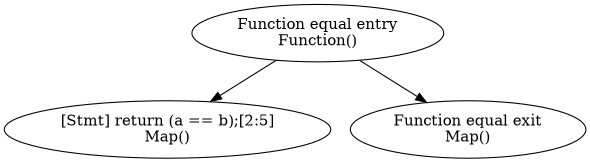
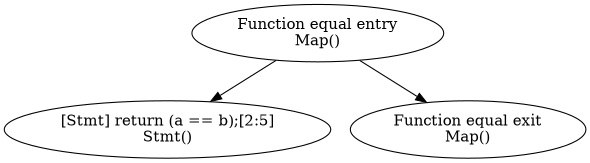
node "Function equal entry Function()": label "Function equal entry Function()" -> "Function equal entry Map()"
node "[Stmt] return (a == b);[2:5] Map()": label "[Stmt] return (a == b);[2:5] Map()" -> "[Stmt] return (a == b);[2:5] Stmt()"
